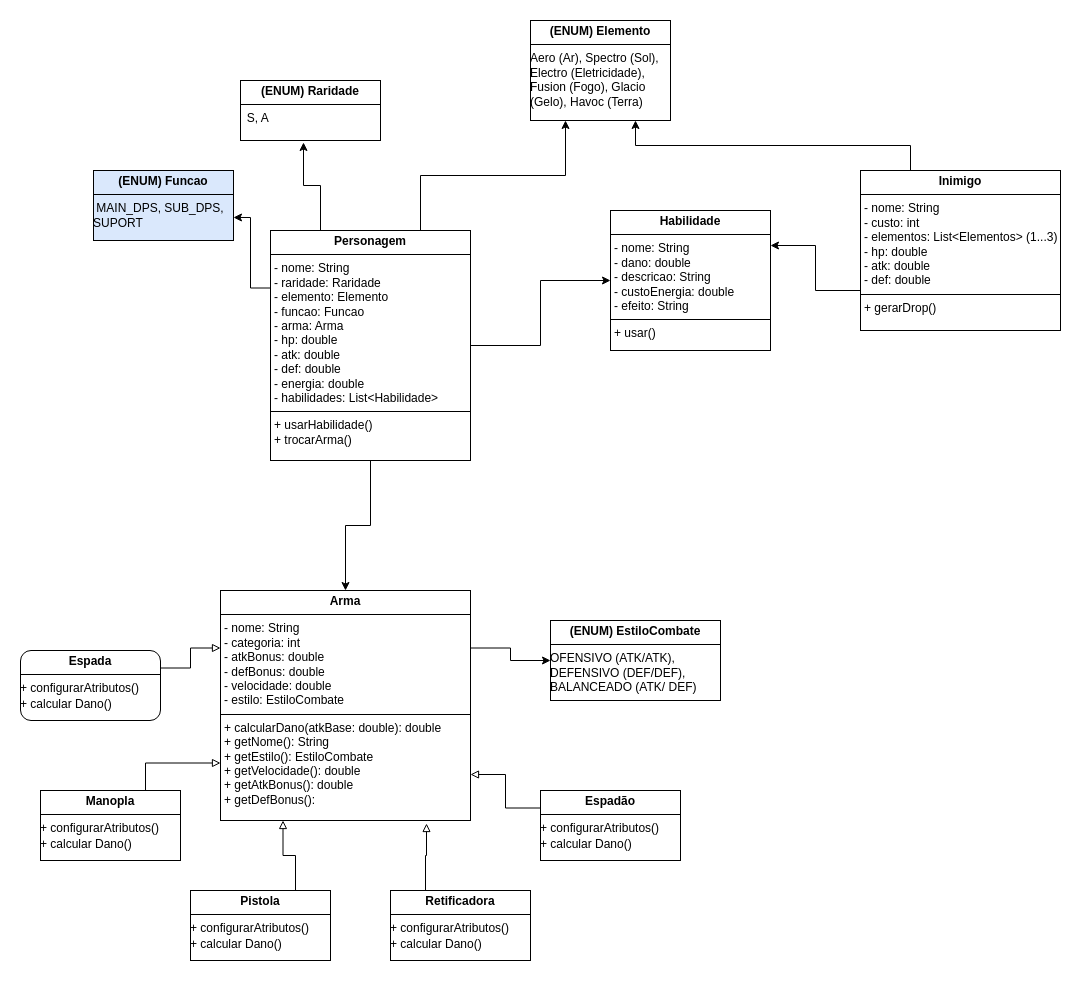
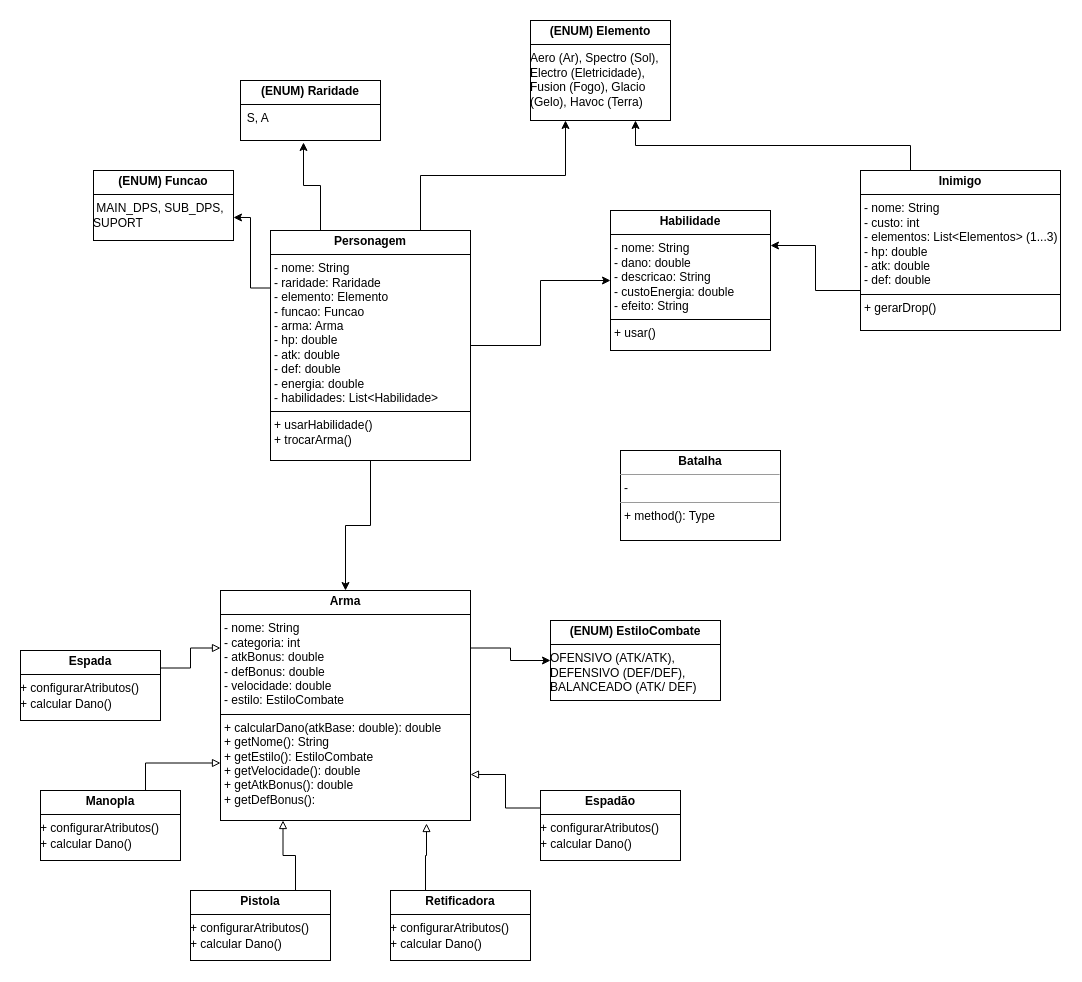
node "(ENUM) Funcao MAIN_DPS, SUB_DPS, SUPORT": fillcolor #dae8fc -> #ffffff
node "Batalha - + method(): Type": added
node "Espada + configurarAtributos() + calcular Dano()": shape rounded rectangle -> rectangle
